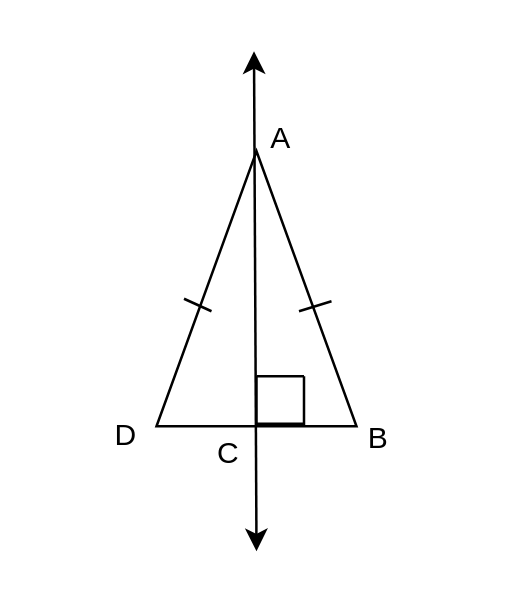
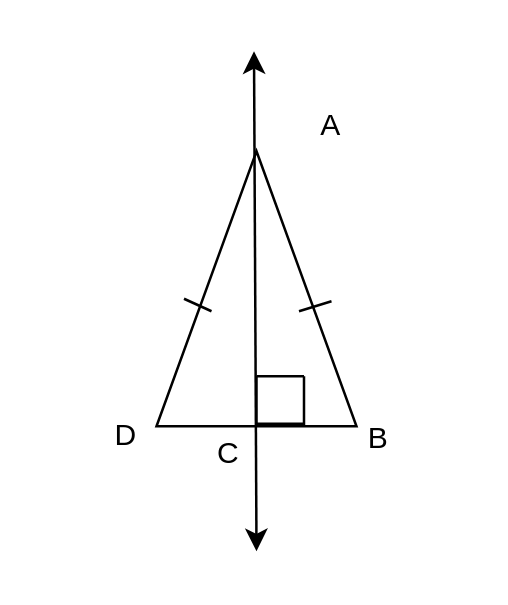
node "A": moved (280, 139) -> (330, 126)
